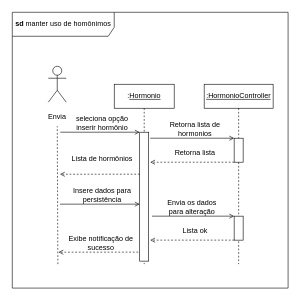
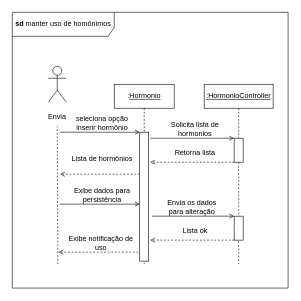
node "Retorna lista de hormonios": label "Retorna lista de hormonios" -> "Solicita lista de hormonios"
node "Insere dados para persistência": label "Insere dados para persistência" -> "Exibe dados para persistência"
node "Exibe notificação de sucesso": label "Exibe notificação de sucesso" -> "Exibe notificação de uso"
